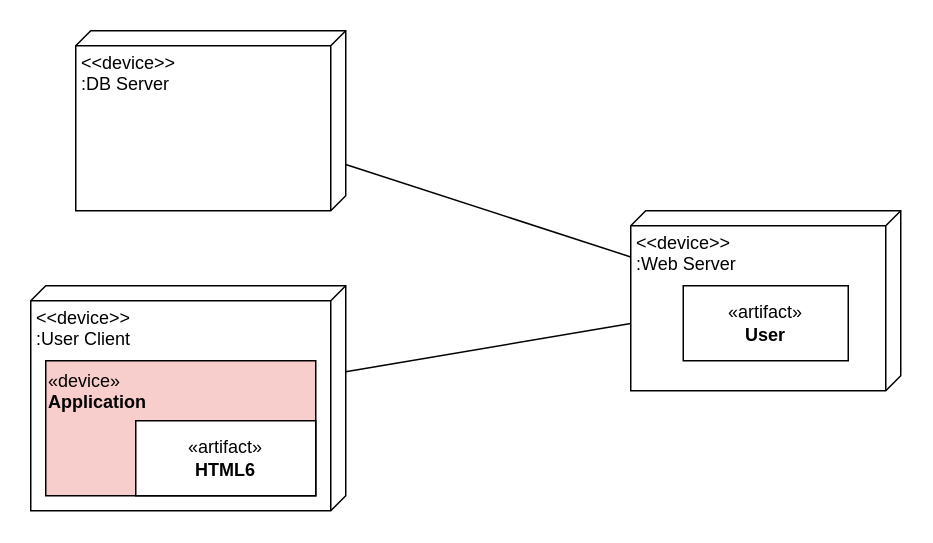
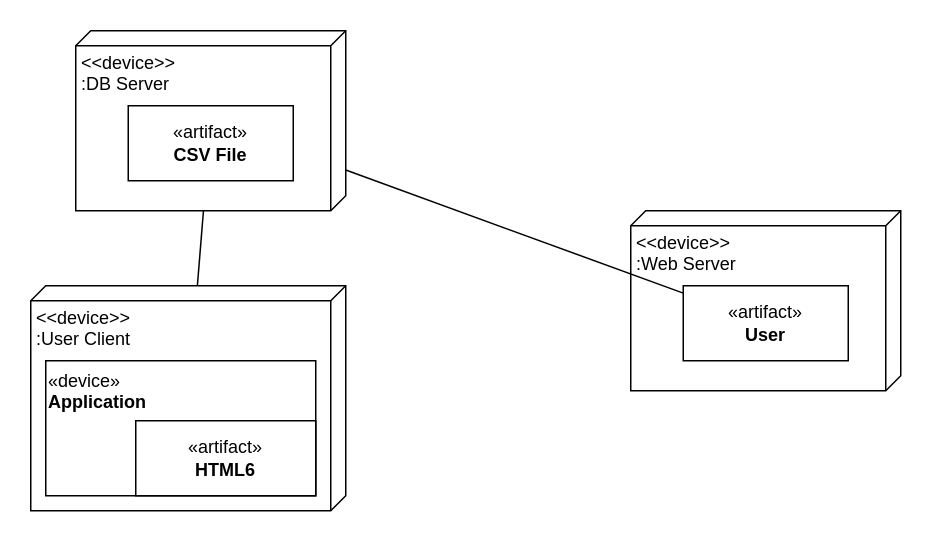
node "«artifact» CSV File": added
edge "<<device>> :DB Server" -- "<<device>> :Web Server": now "<<device>> :DB Server" -- "«artifact» User"
edge "<<device>> :Web Server" -- "<<device>> :User Client": now "<<device>> :DB Server" -- "<<device>> :User Client"
node "«device» Application": fillcolor #f8cecc -> #ffffff
